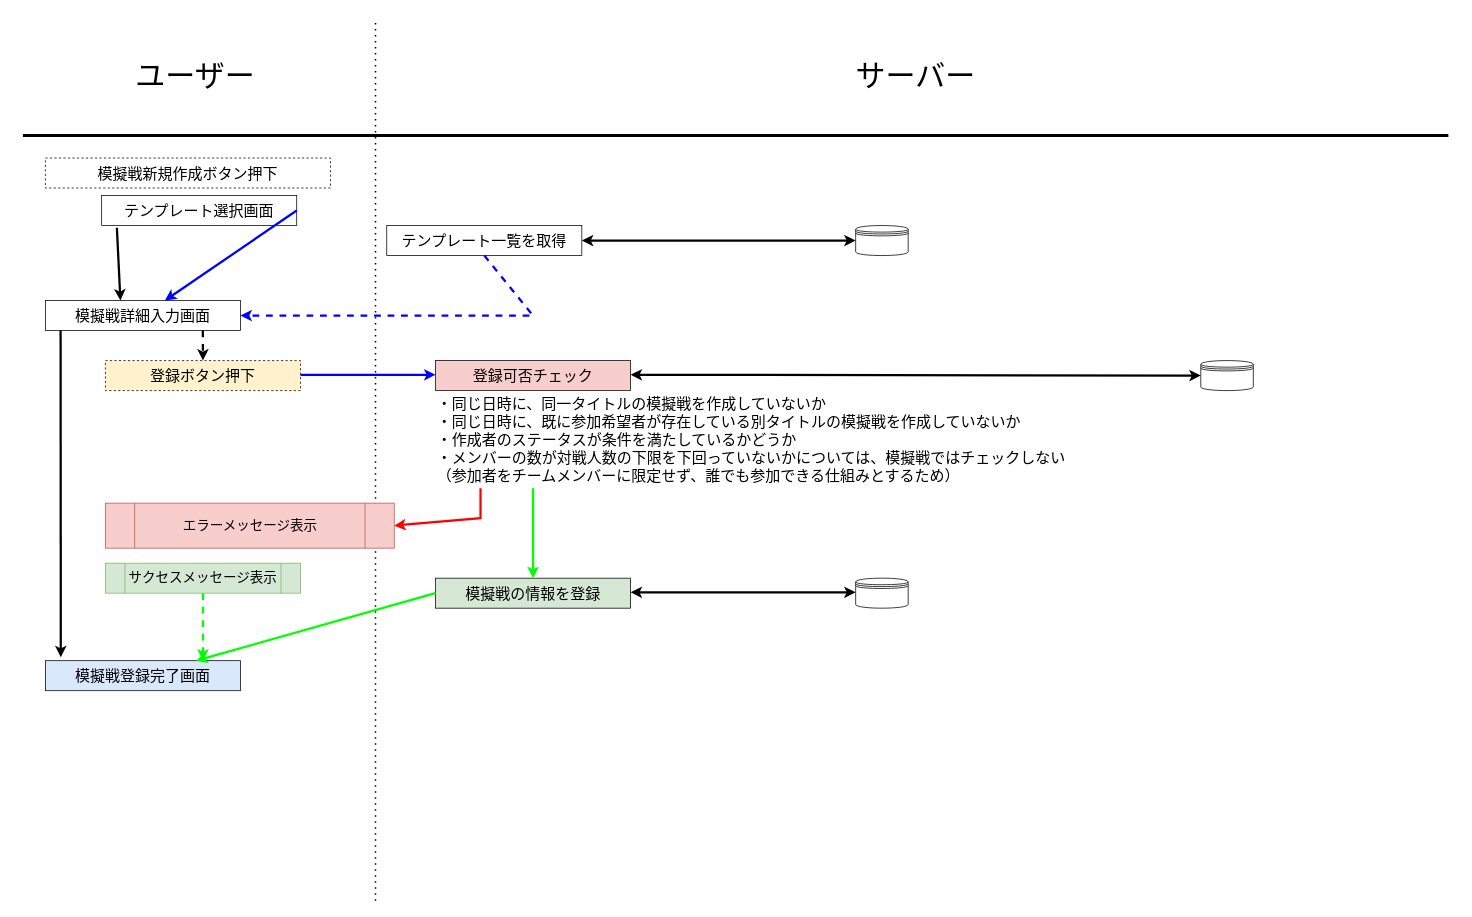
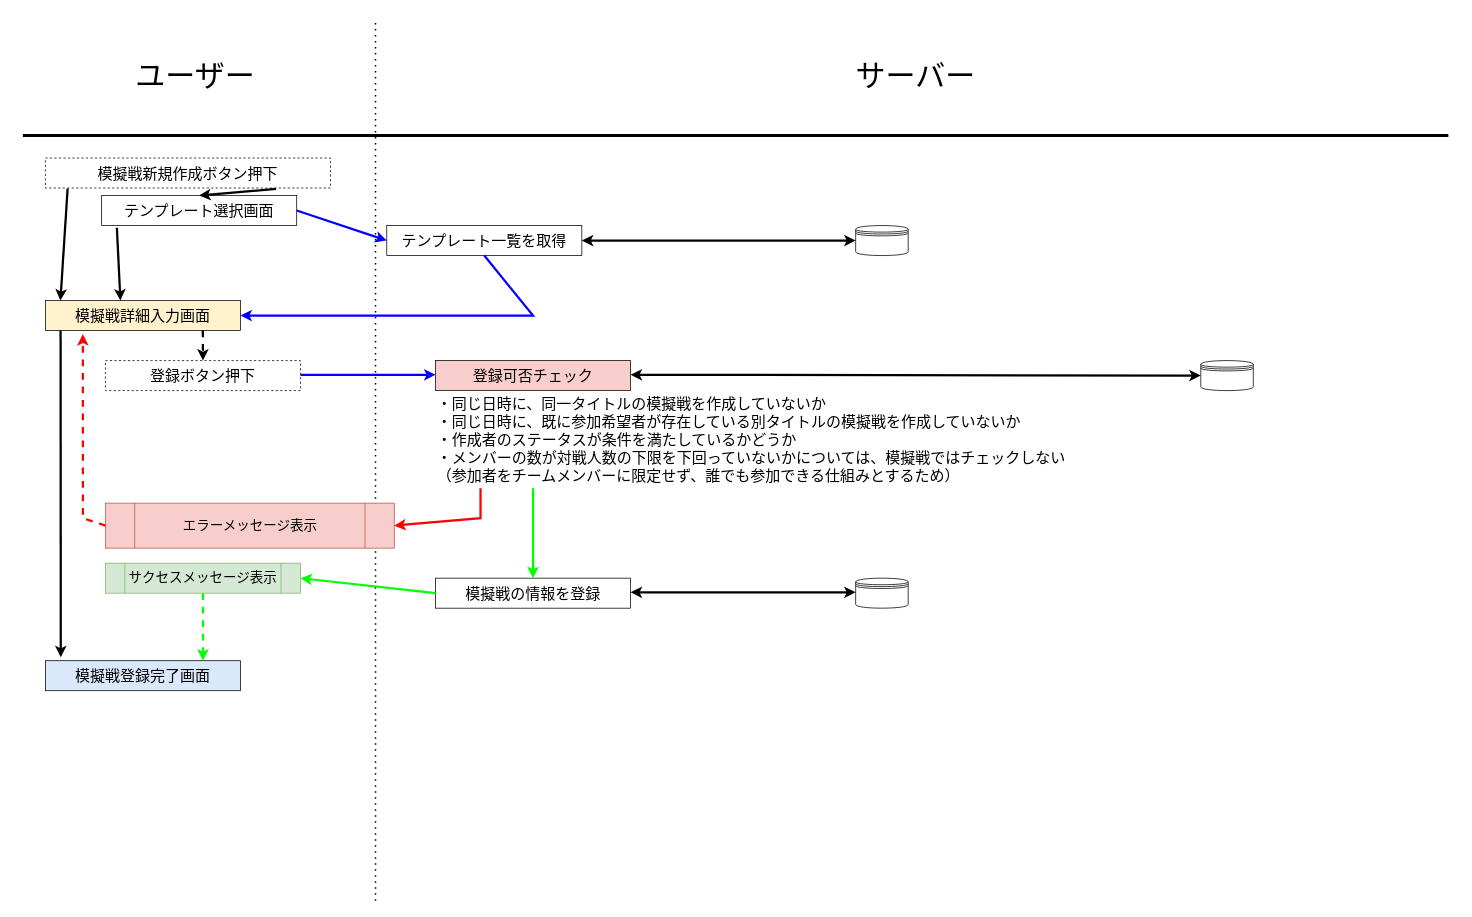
edge "模擬戦新規作成ボタン押下" -> "テンプレート選択画面": added
edge "模擬戦新規作成ボタン押下" -> "模擬戦詳細入力画面": added
edge "テンプレート選択画面" -> "模擬戦詳細入力画面": now "テンプレート選択画面" -> "テンプレート一覧を取得"
node "模擬戦詳細入力画面": fillcolor #ffffff -> #fff2cc
edge "テンプレート一覧を取得" -> "模擬戦詳細入力画面": style dashed -> solid
node "登録ボタン押下": fillcolor #fff2cc -> #ffffff
edge "エラーメッセージ表示" -> "模擬戦詳細入力画面": added
node "模擬戦の情報を登録": fillcolor #d5e8d4 -> #ffffff
edge "模擬戦の情報を登録" -> "模擬戦登録完了画面": now "模擬戦の情報を登録" -> "サクセスメッセージ表示"
